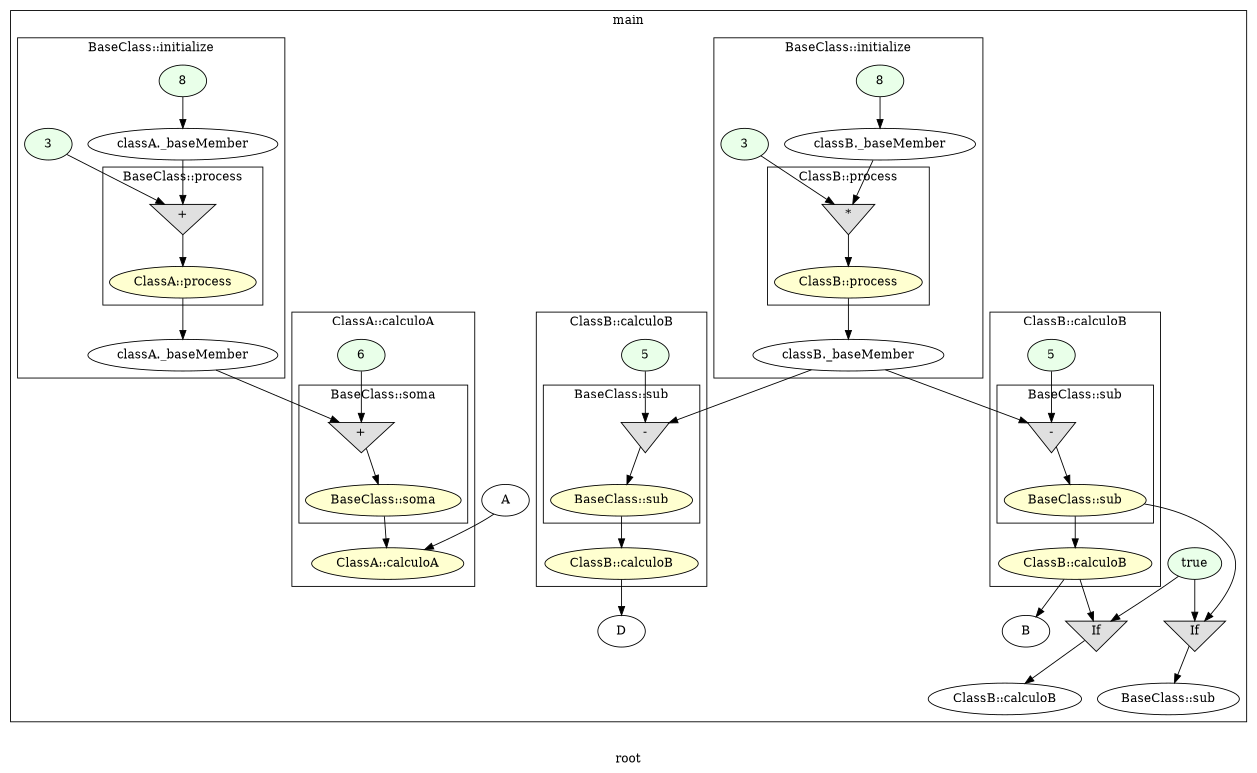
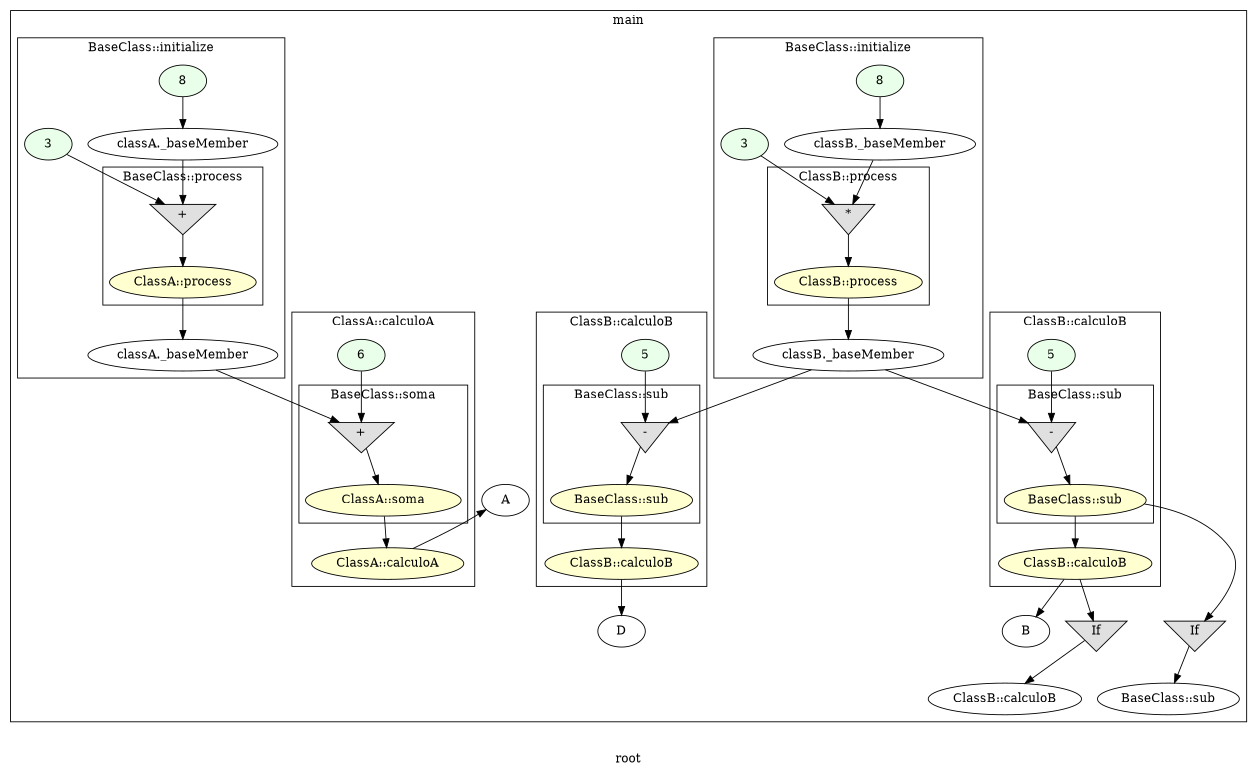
node "BaseClass::soma": label "BaseClass::soma" -> "ClassA::soma"
edge "A" -> "ClassA::calculoA": reversed
node "true": removed
